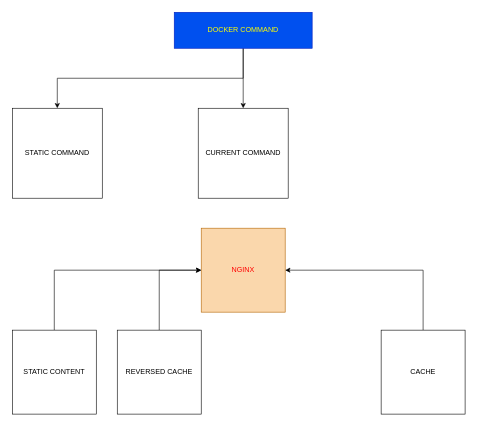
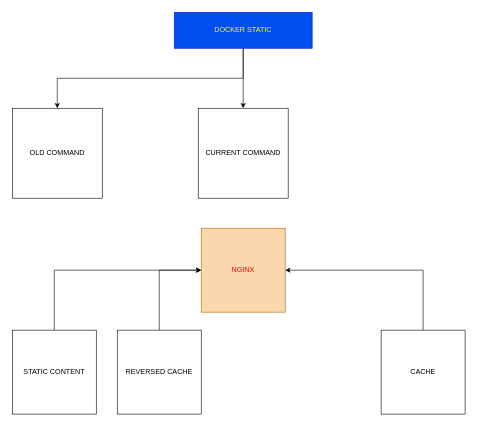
node "DOCKER COMMAND": label "DOCKER COMMAND" -> "DOCKER STATIC"
node "STATIC COMMAND": label "STATIC COMMAND" -> "OLD COMMAND"
